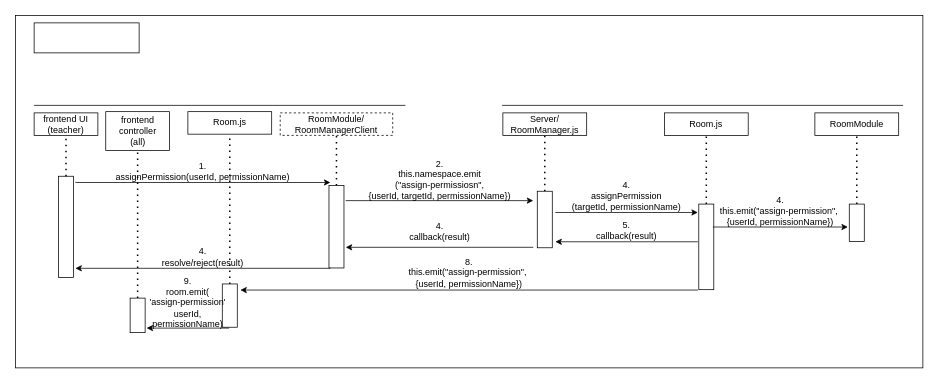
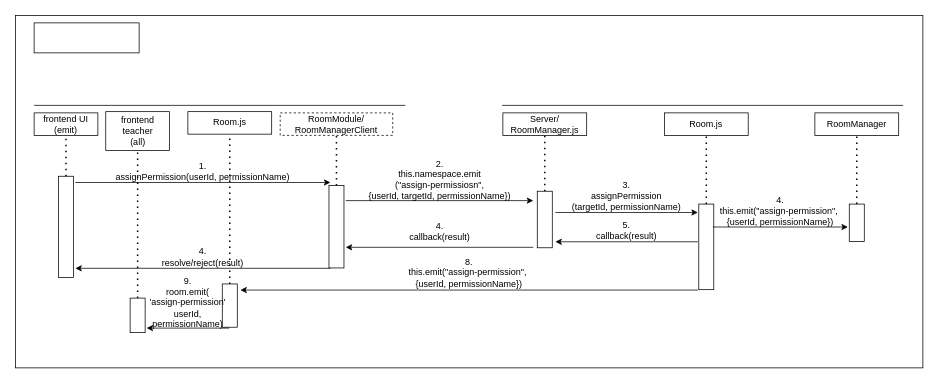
node "frontend UI (teacher)": label "frontend UI (teacher)" -> "frontend UI (emit)"
node "RoomModule": label "RoomModule" -> "RoomManager"
node "frontend controller (all)": label "frontend controller (all)" -> "frontend teacher (all)"
node "4. assignPermission (targetId, permissionName)": label "4. assignPermission (targetId, permissionName)" -> "3. assignPermission (targetId, permissionName)"
